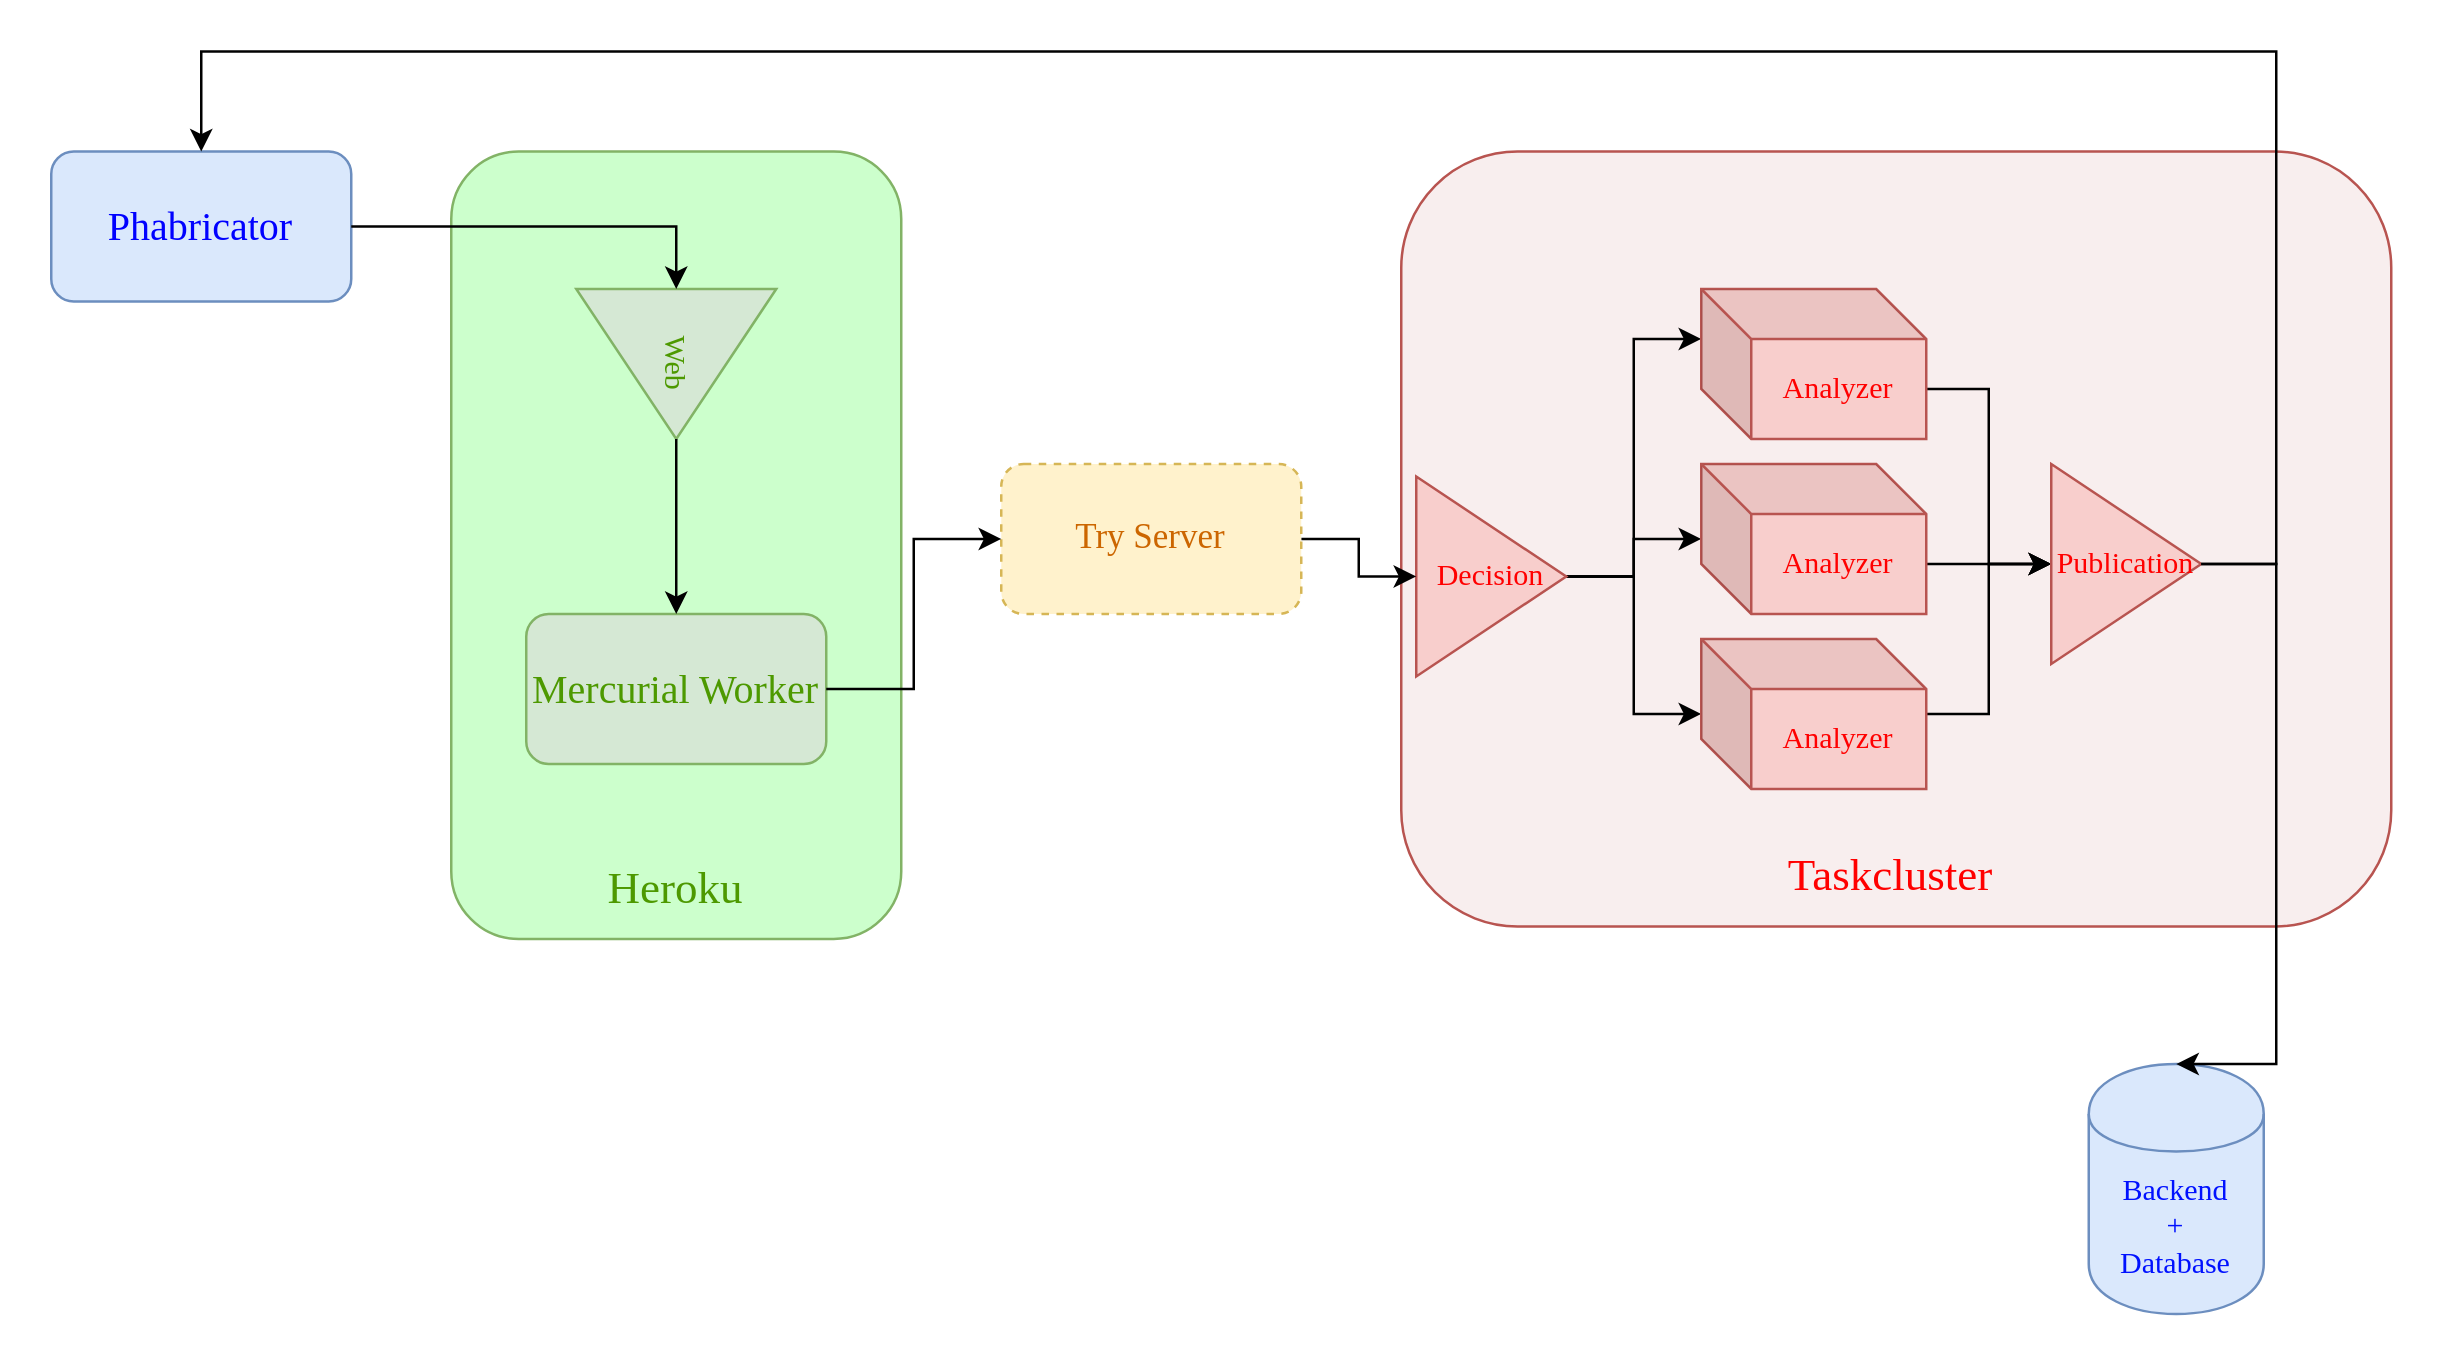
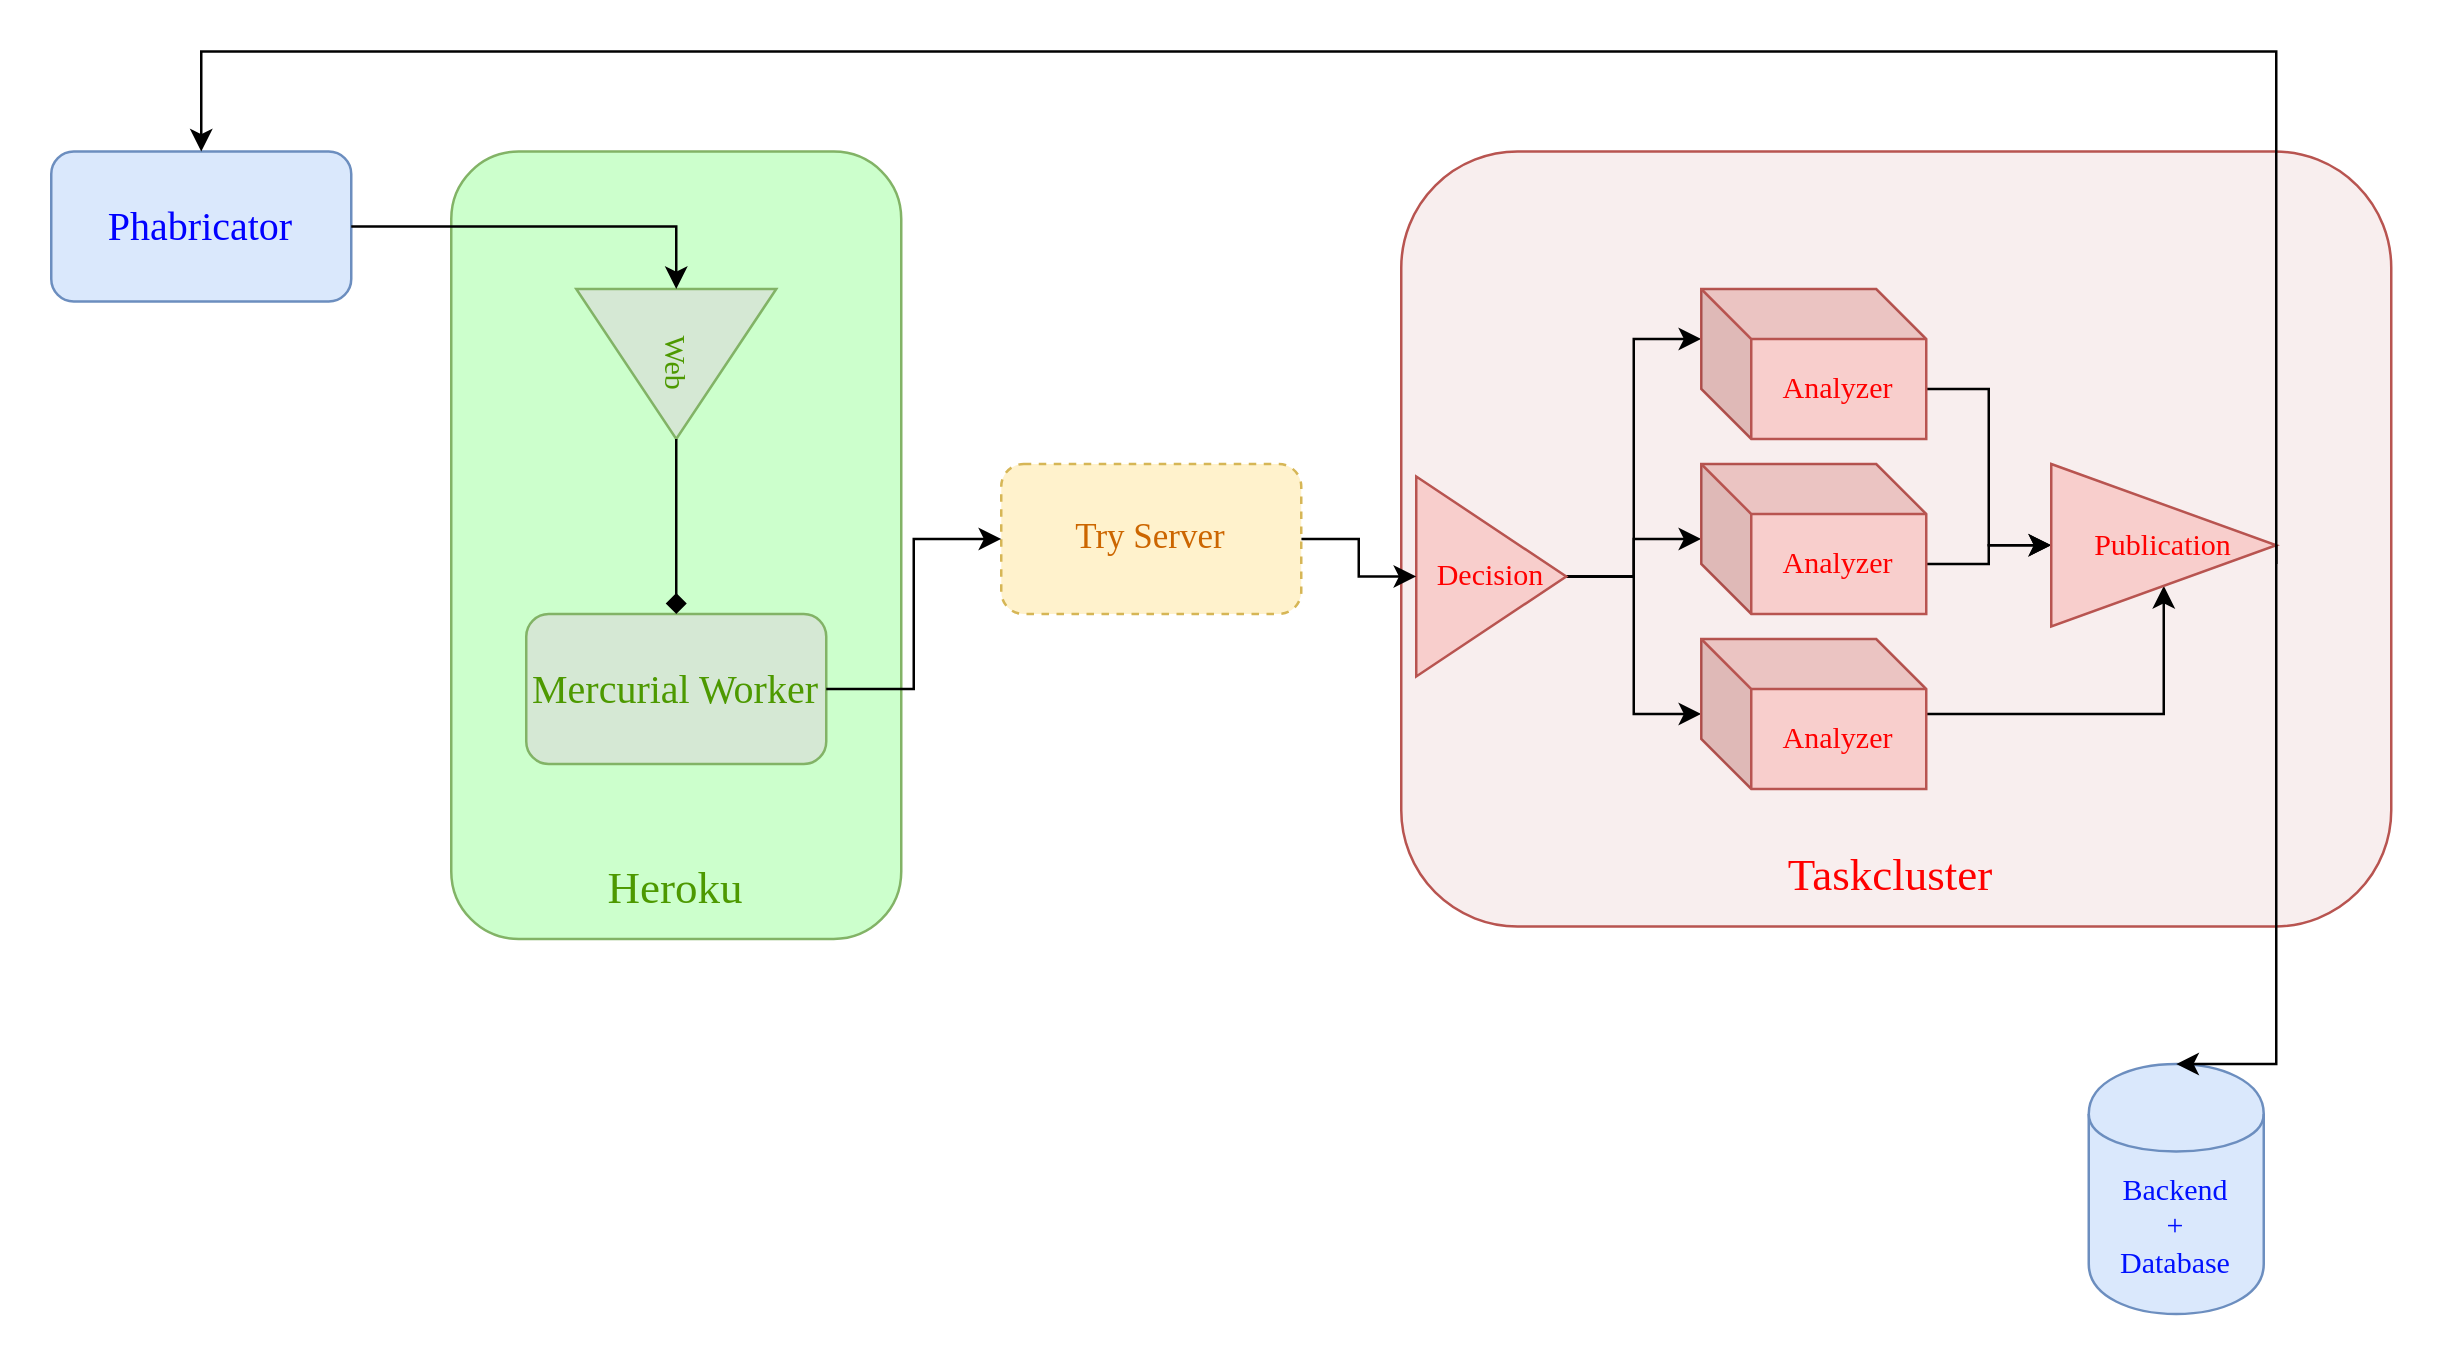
node "Publication": size 150x200 -> 225x163
edge "Web" -> "Mercurial Worker": arrowhead classic -> diamond
